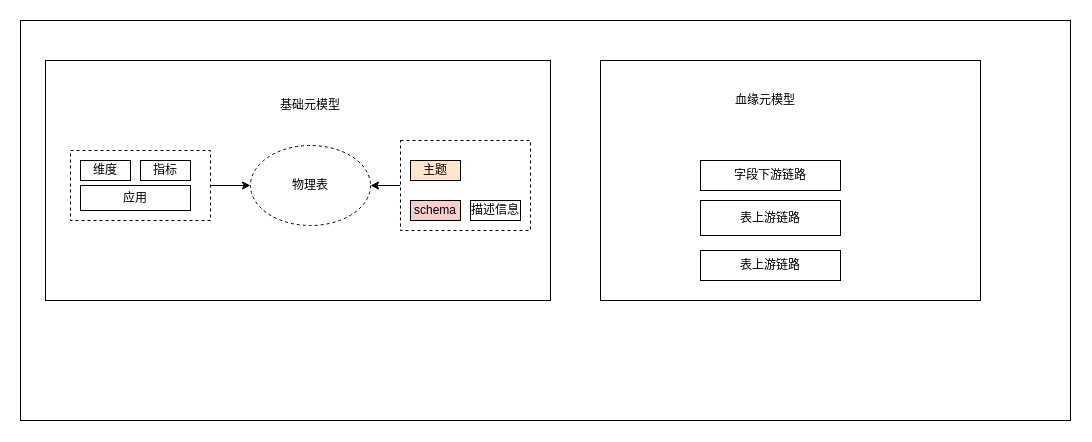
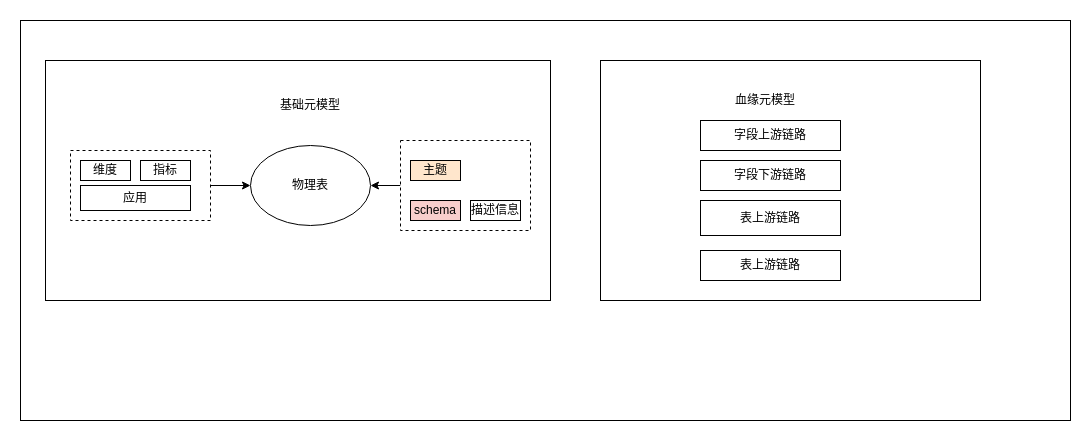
node "字段上游链路": added
node "物理表": style dashed -> solid
